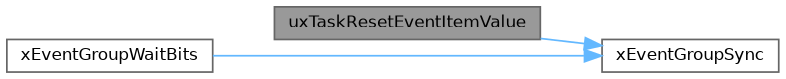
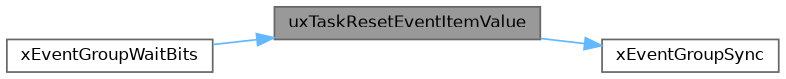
edge "xEventGroupWaitBits" -> "xEventGroupSync": now "xEventGroupWaitBits" -> "uxTaskResetEventItemValue"
